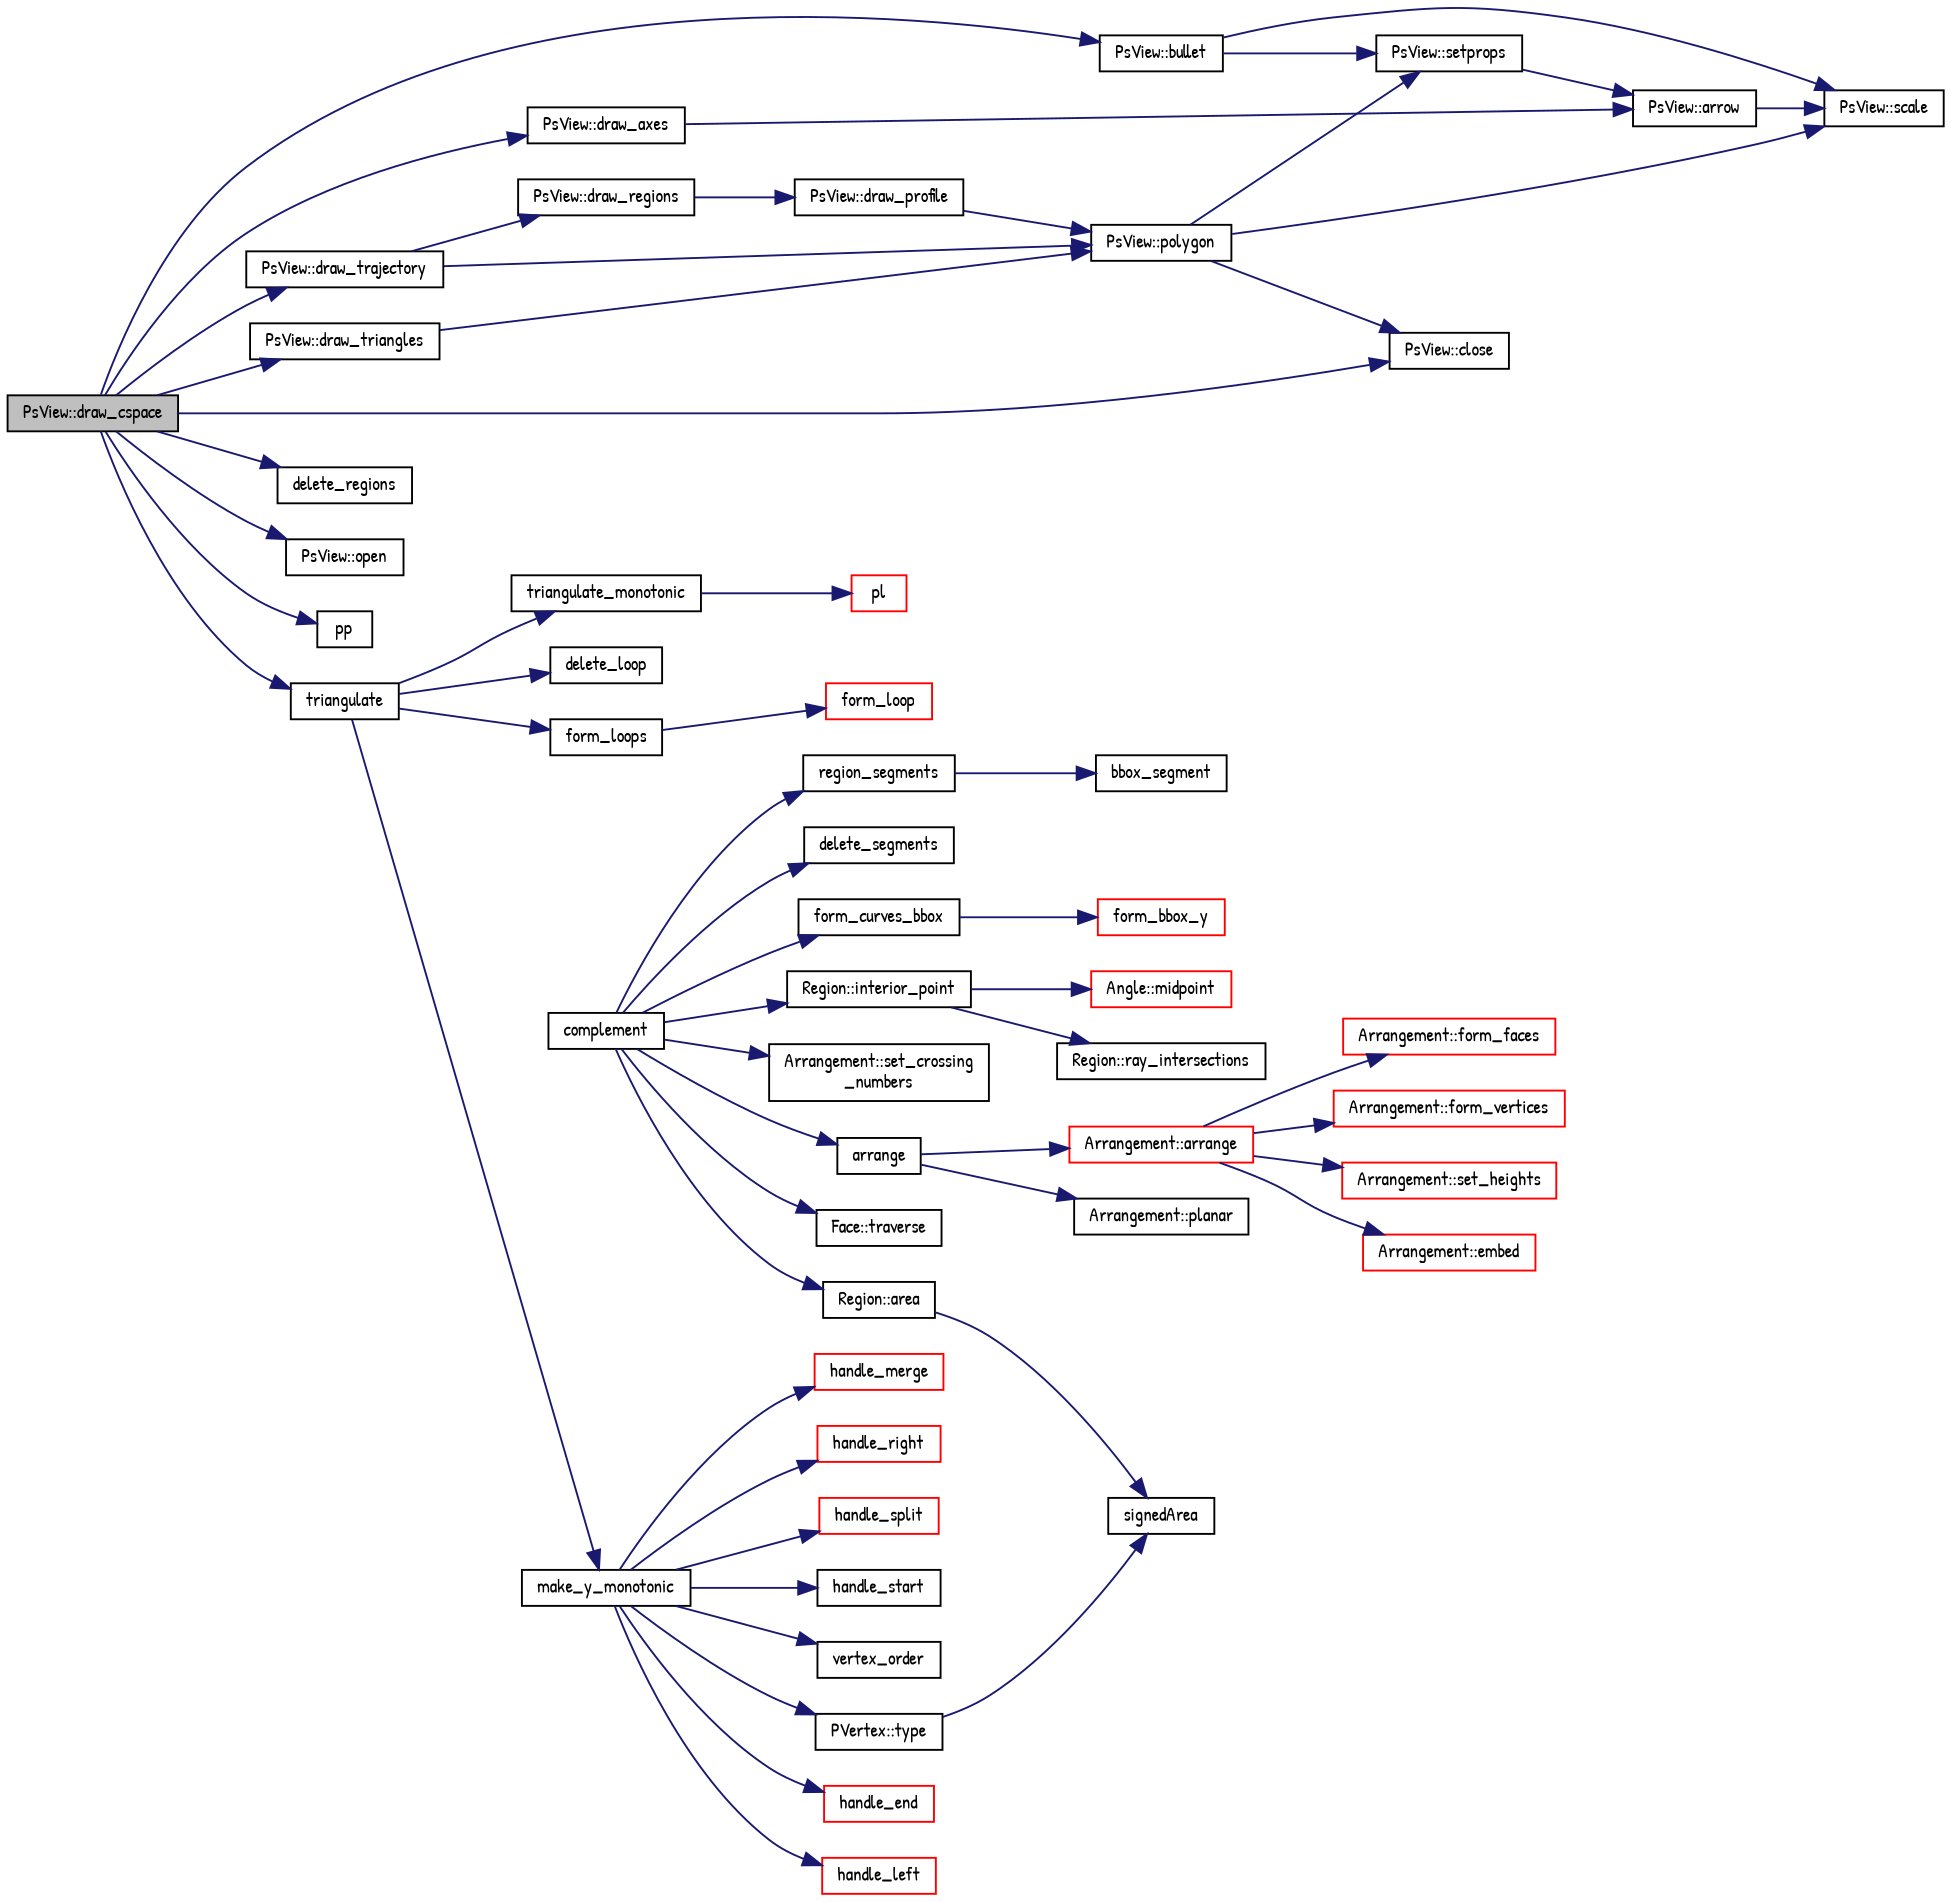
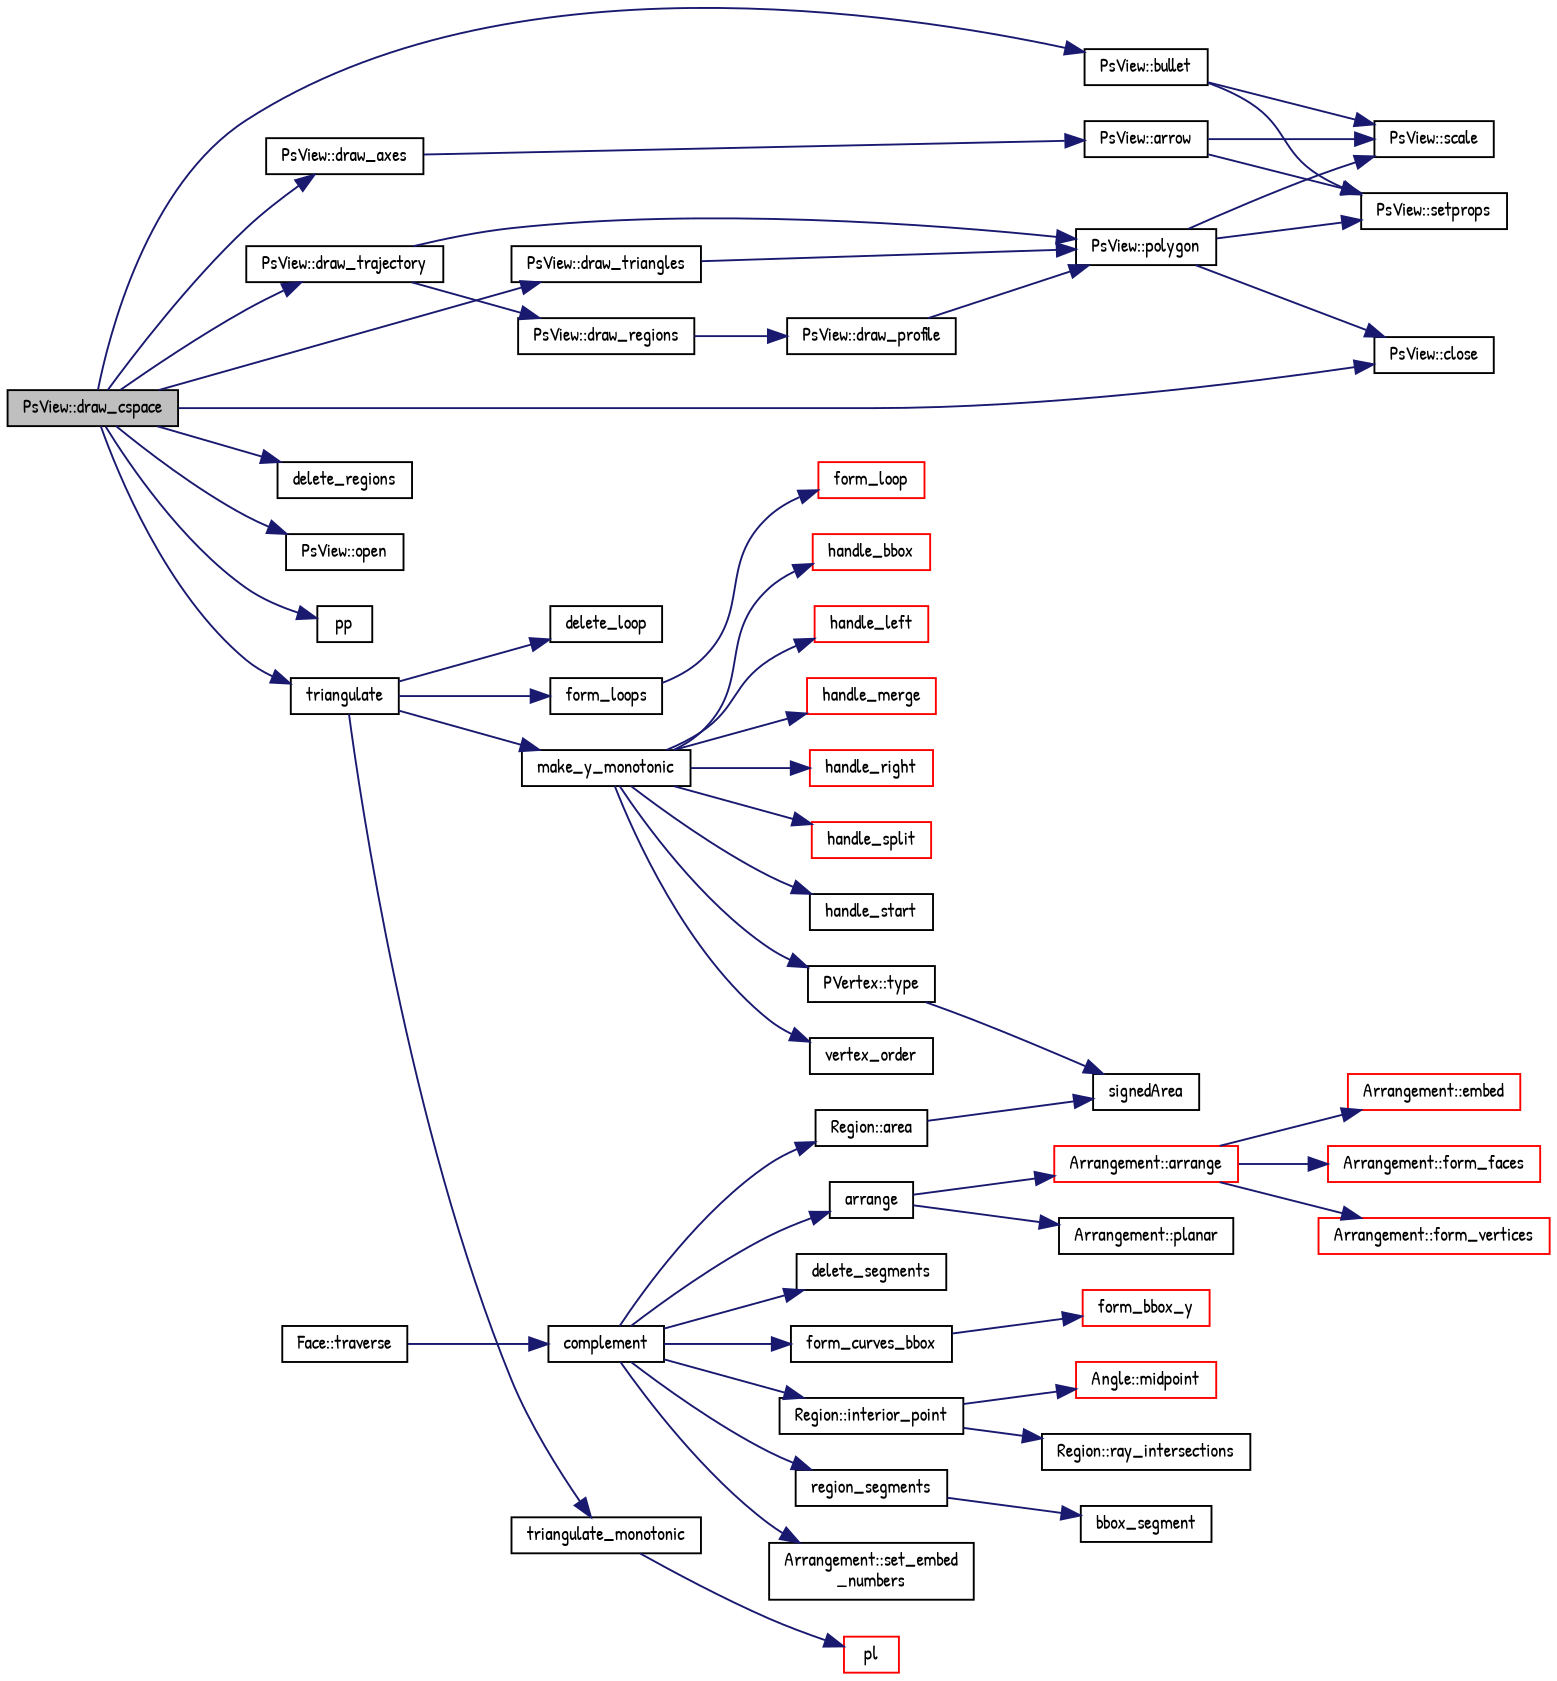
edge "PsView::setprops" -> "PsView::arrow": reversed
node "Arrangement::set_crossing _numbers": label "Arrangement::set_crossing _numbers" -> "Arrangement::set_embed _numbers"
edge "complement" -> "Face::traverse": reversed
node "Arrangement::set_heights": removed
node "handle_end": label "handle_end" -> "handle_bbox"
